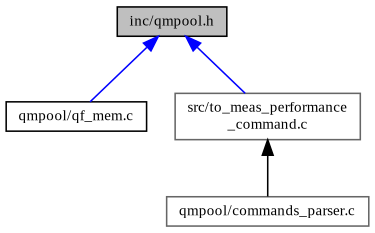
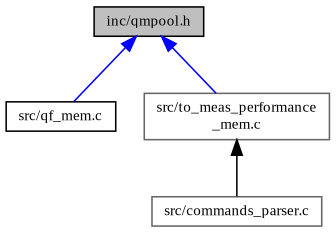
node "qmpool/qf_mem.c": label "qmpool/qf_mem.c" -> "src/qf_mem.c"
node "src/to_meas_performance _command.c": label "src/to_meas_performance _command.c" -> "src/to_meas_performance _mem.c"
node "qmpool/commands_parser.c": label "qmpool/commands_parser.c" -> "src/commands_parser.c"
